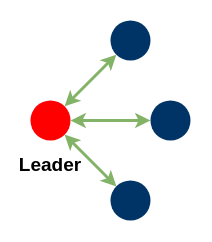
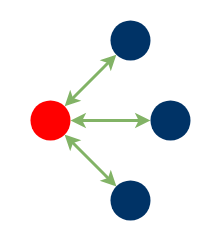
node "Leader": removed
